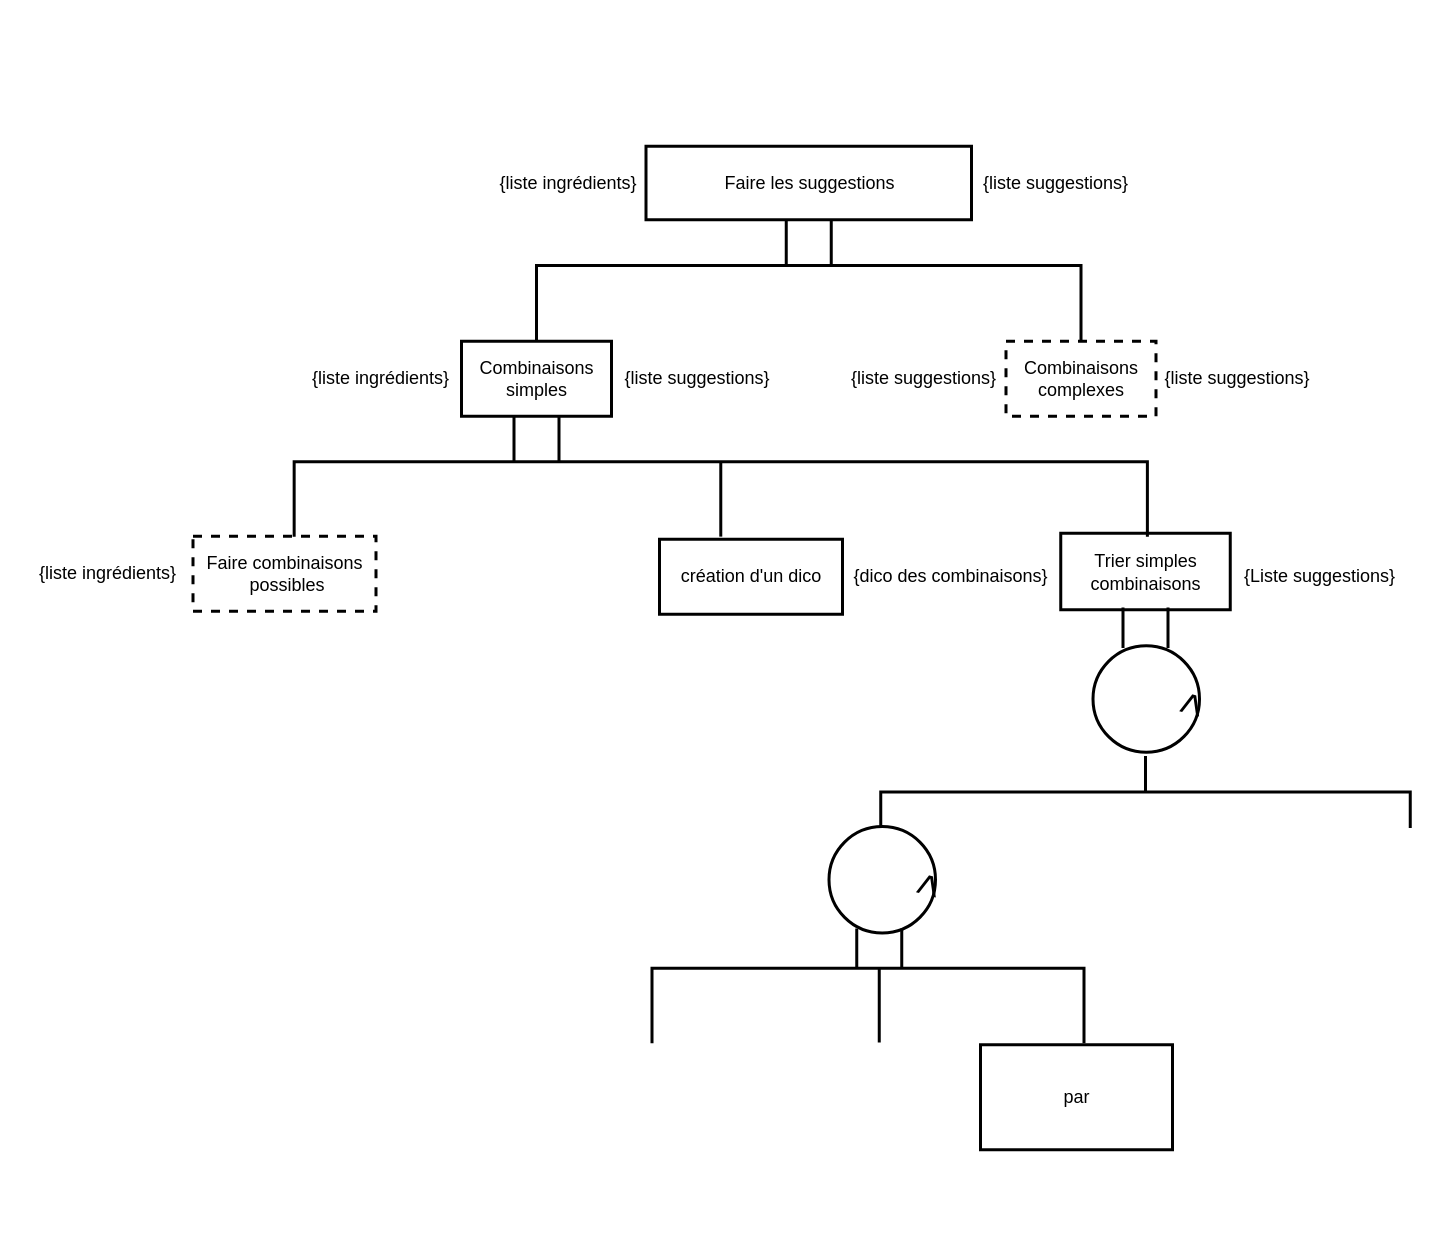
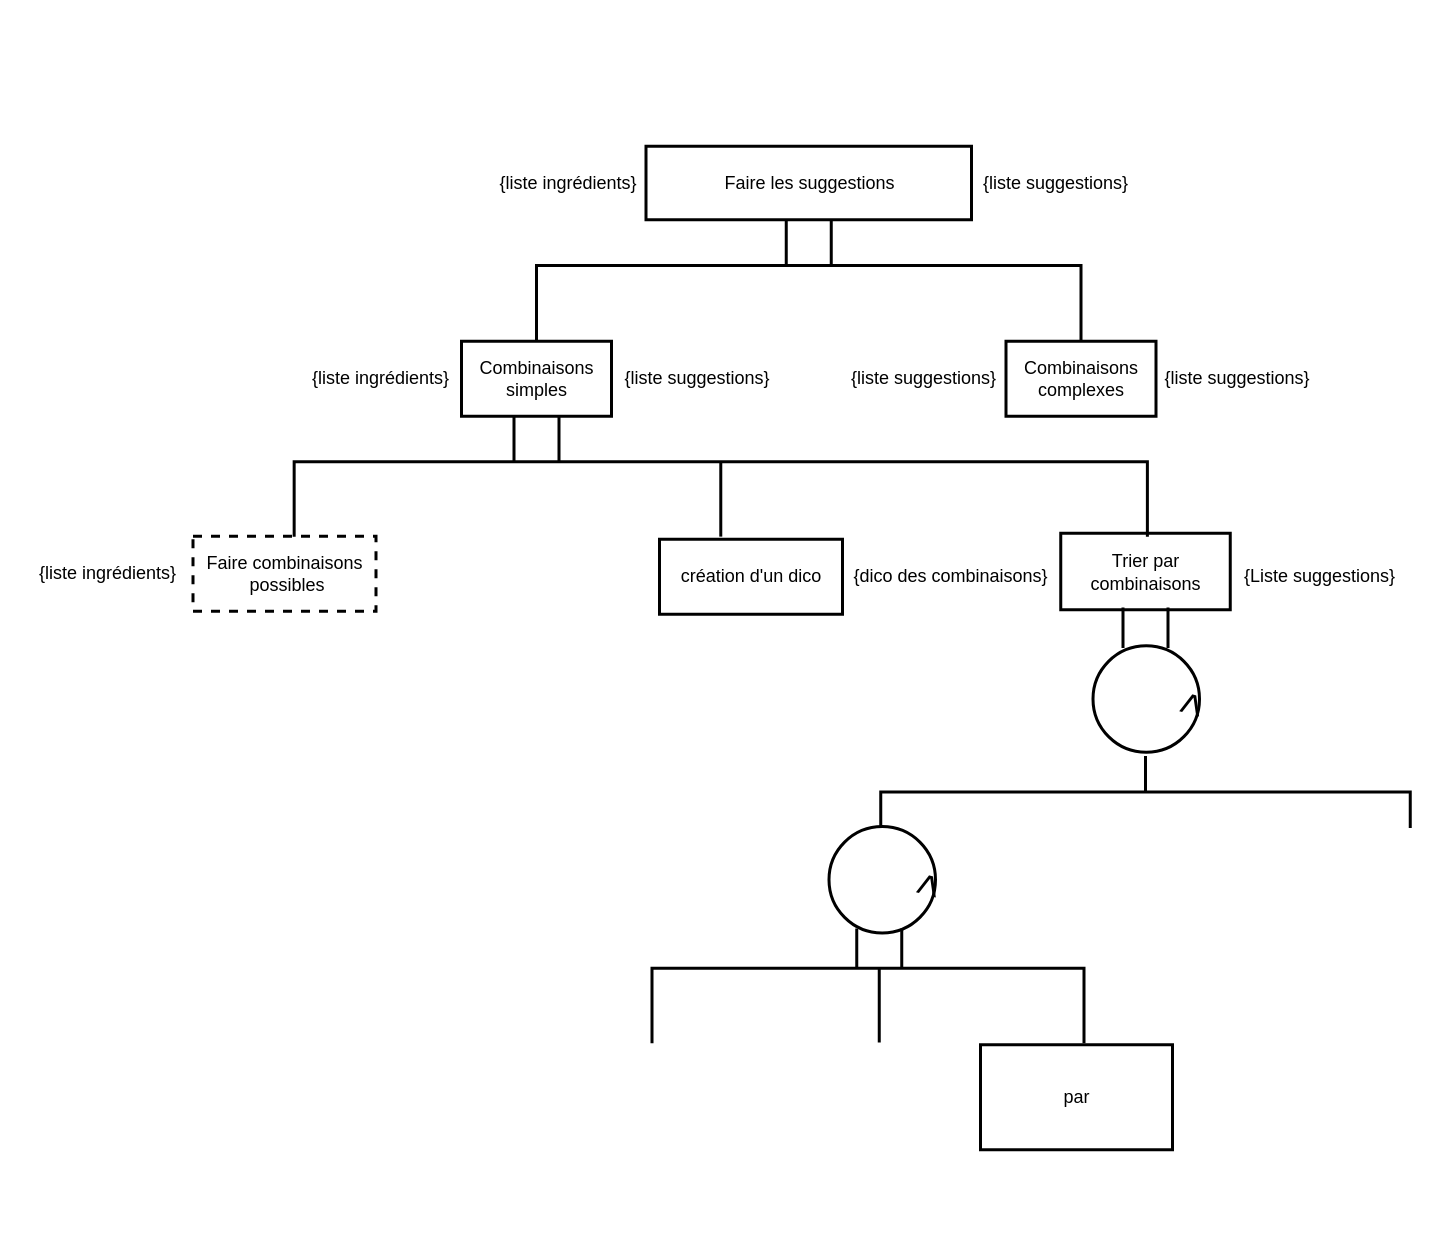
node "Combinaisons complexes": style dashed -> solid
node "Trier simples combinaisons": label "Trier simples combinaisons" -> "Trier par combinaisons"
